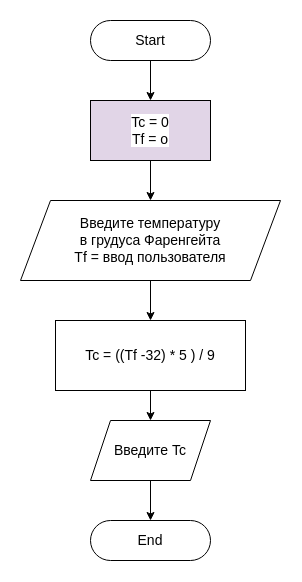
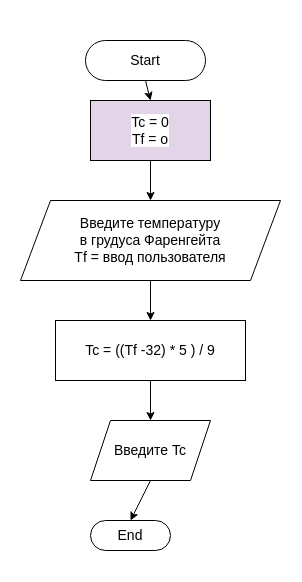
node "Start": moved (151, 41) -> (146, 61)
node "Tc = ((Tf -32) * 5 ) / 9": size 190x70 -> 190x60
node "End": size 120x40 -> 80x30
